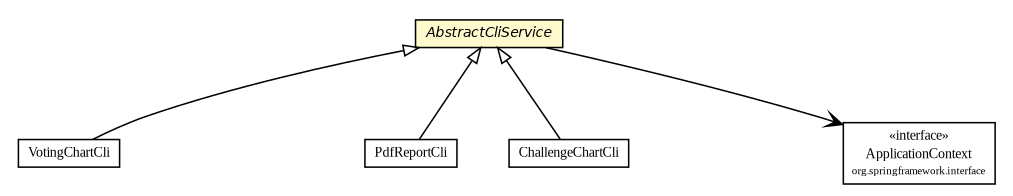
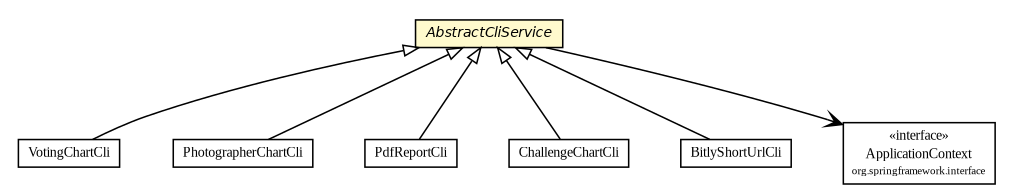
node "PhotographerChartCli": added
node "BitlyShortUrlCli": added
